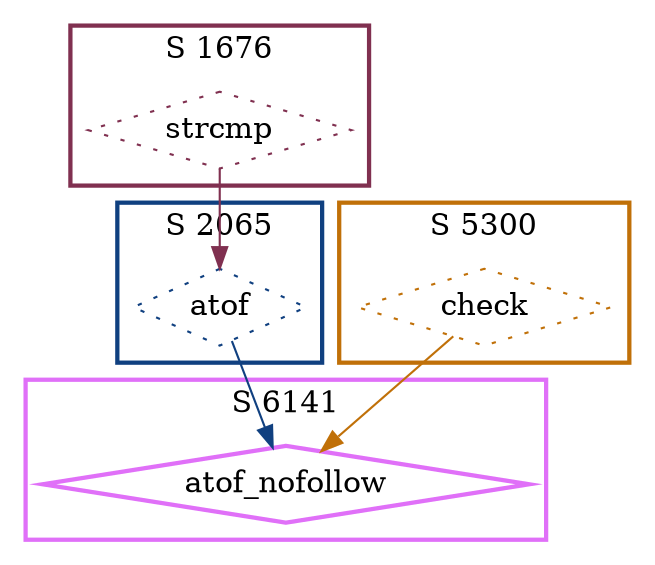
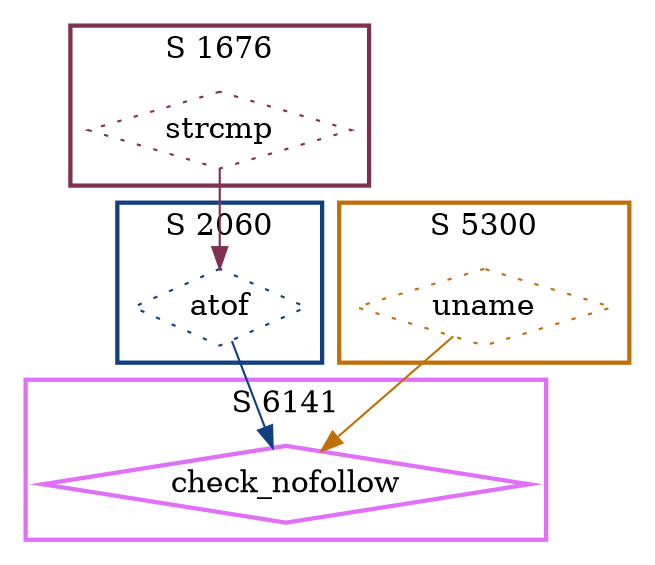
cluster "S 2065": label "S 2065" -> "S 2060"
node "check": label "check" -> "uname"
node "atof_nofollow": label "atof_nofollow" -> "check_nofollow"
